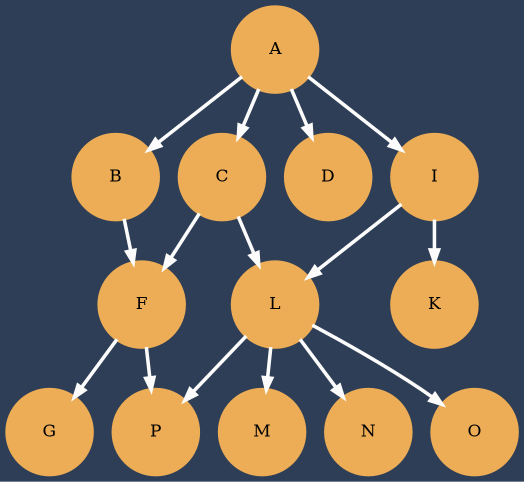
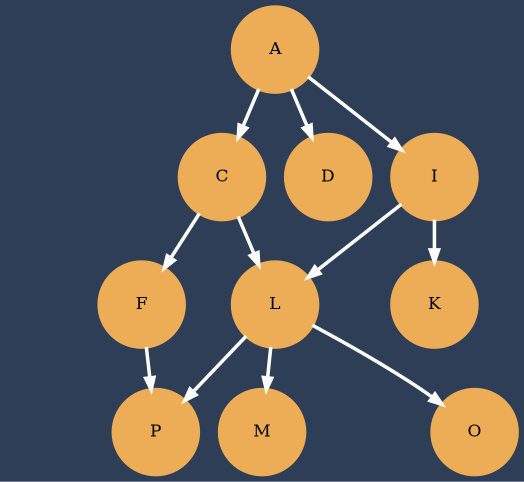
node "B": removed
node "G": removed
node "N": removed
